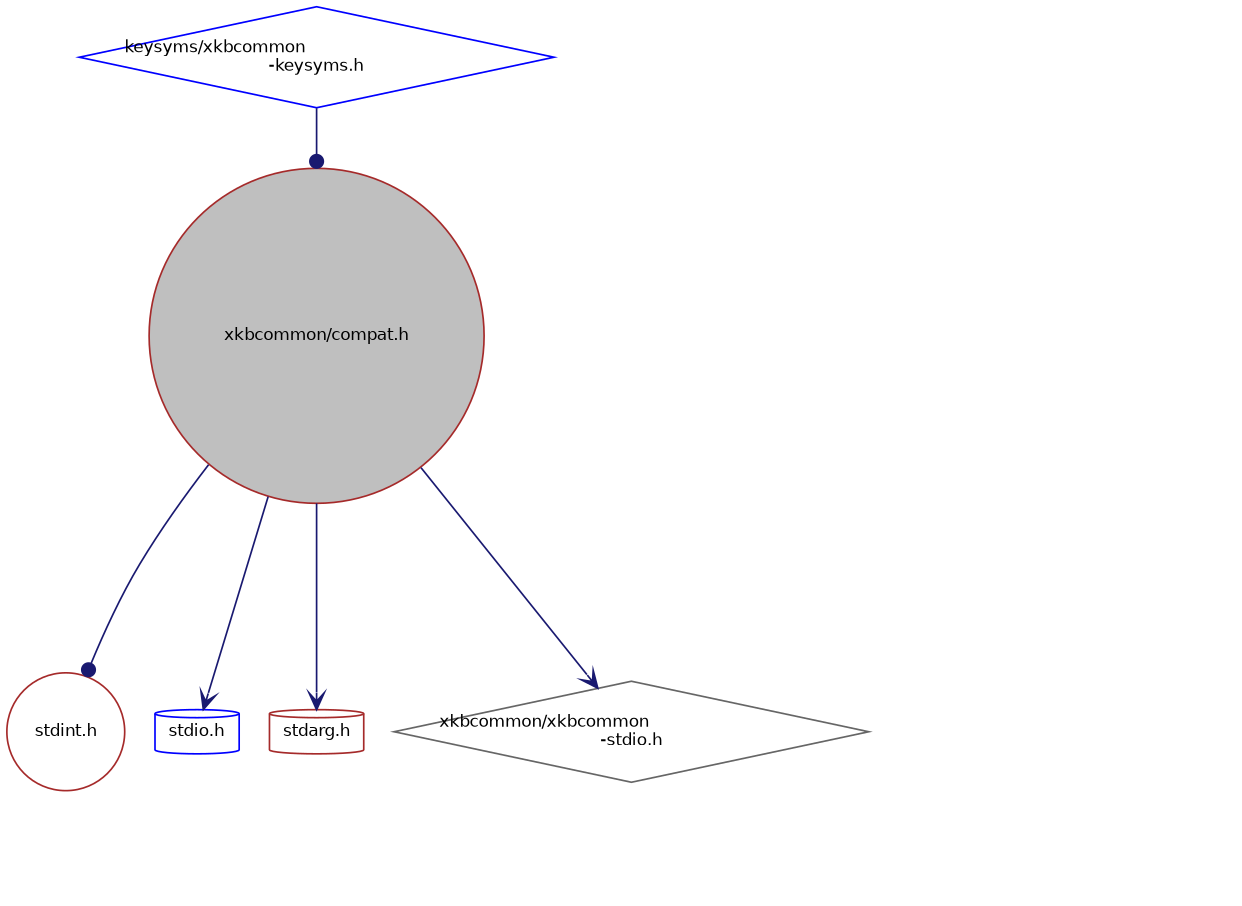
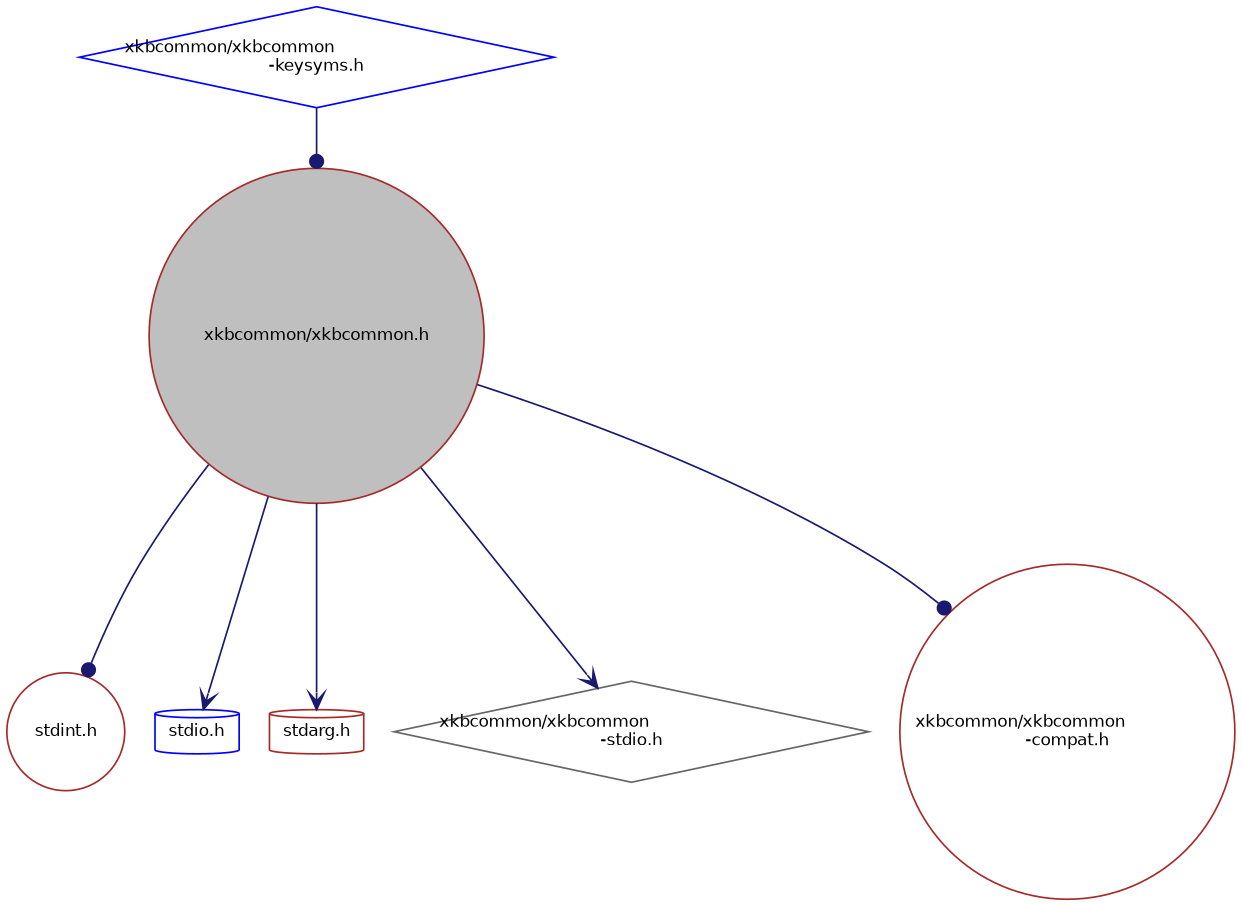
node "keysyms/xkbcommon -keysyms.h": label "keysyms/xkbcommon -keysyms.h" -> "xkbcommon/xkbcommon -keysyms.h"
node "xkbcommon/compat.h": label "xkbcommon/compat.h" -> "xkbcommon/xkbcommon.h"
node "xkbcommon/xkbcommon -compat.h": added
